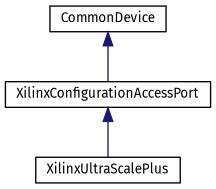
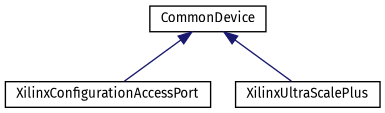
edge "XilinxUltraScalePlus" -> "XilinxConfigurationAccessPort": now "XilinxUltraScalePlus" -> "CommonDevice"
